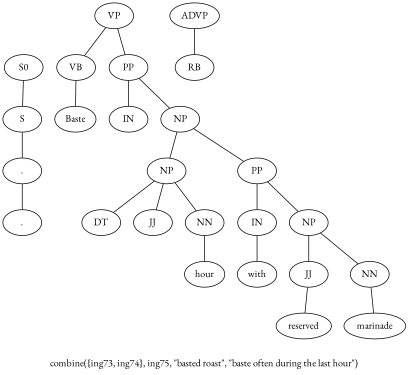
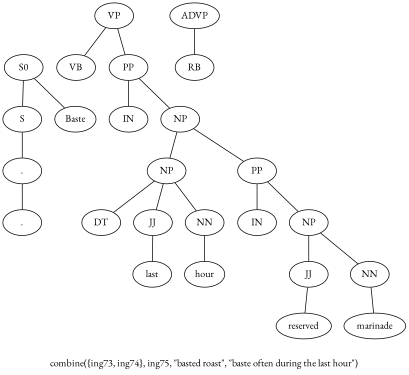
edge "VB" -- "Baste": now "S0" -- "Baste"
node "last": added
node "with": removed
